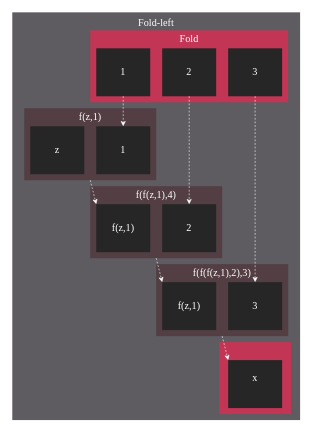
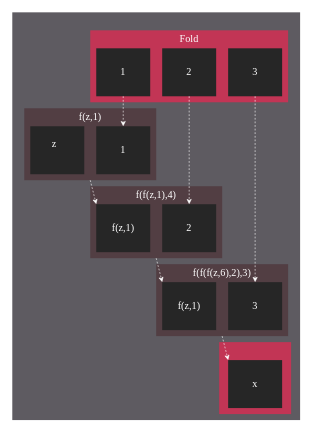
node "Fold-left": removed
node "z": moved (57, 150) -> (54, 144)
node "f(f(f(z,1),2),3)": label "f(f(f(z,1),2),3)" -> "f(f(f(z,6),2),3)"
node "x": moved (255, 378) -> (255, 384)
